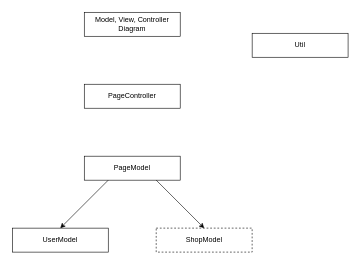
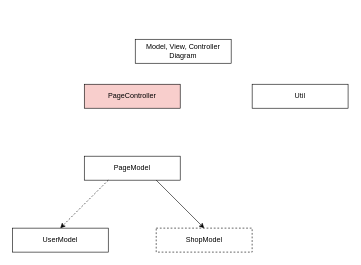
node "Model, View, Controller Diagram": moved (132, 24) -> (183, 51)
node "Util": moved (300, 45) -> (300, 96)
node "PageController": fillcolor #ffffff -> #f8cecc
edge "PageModel" -> "UserModel": style solid -> dashed
